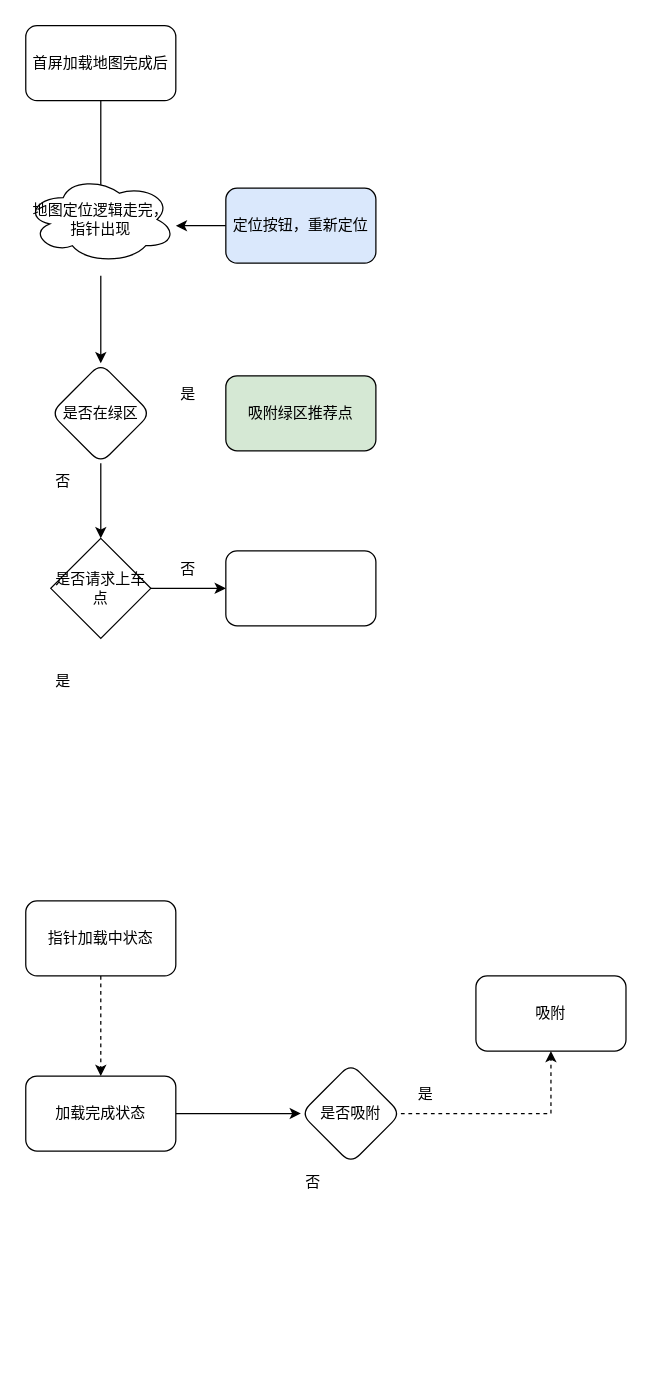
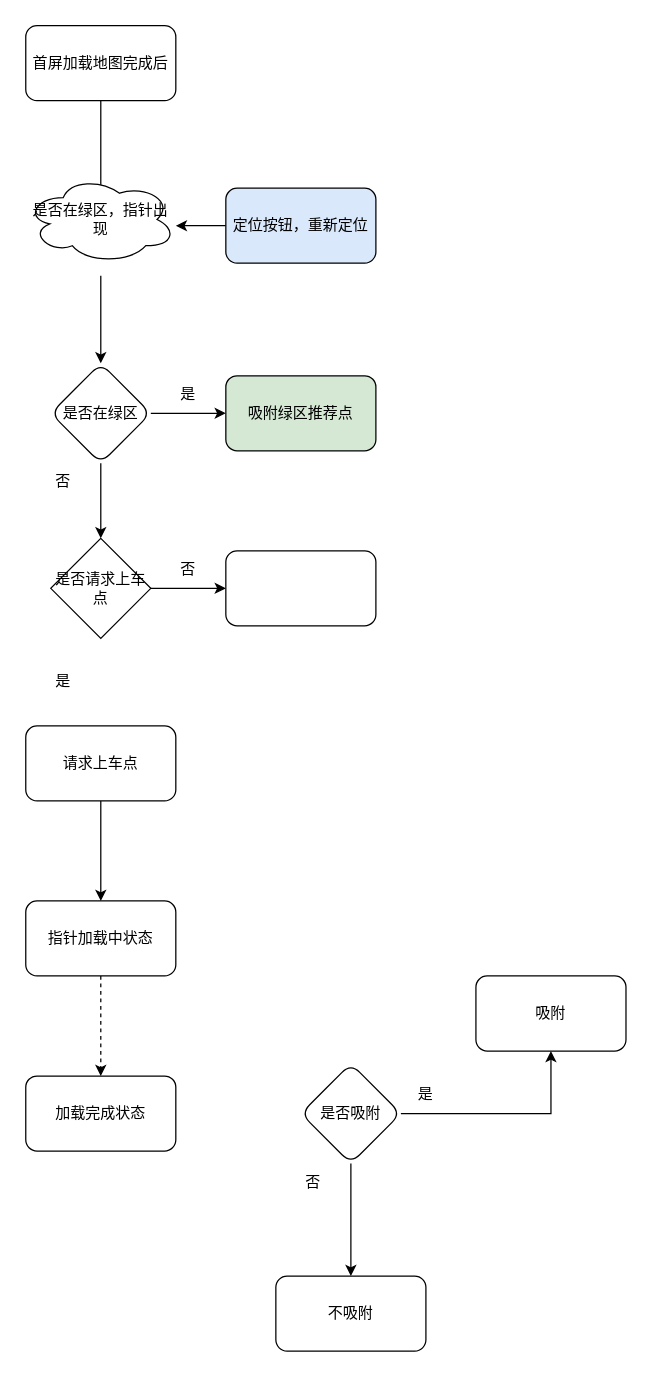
node "地图定位逻辑走完，指针出现": label "地图定位逻辑走完，指针出现" -> "是否在绿区，指针出现"
edge "是否在绿区" -> "吸附绿区推荐点": added
node "请求上车点": added
edge "请求上车点" -> "指针加载中状态": added
edge "加载完成状态" -> "是否吸附": removed
edge "是否吸附" -> "吸附": style dashed -> solid
edge "是否吸附" -> "不吸附": added
node "不吸附": added
